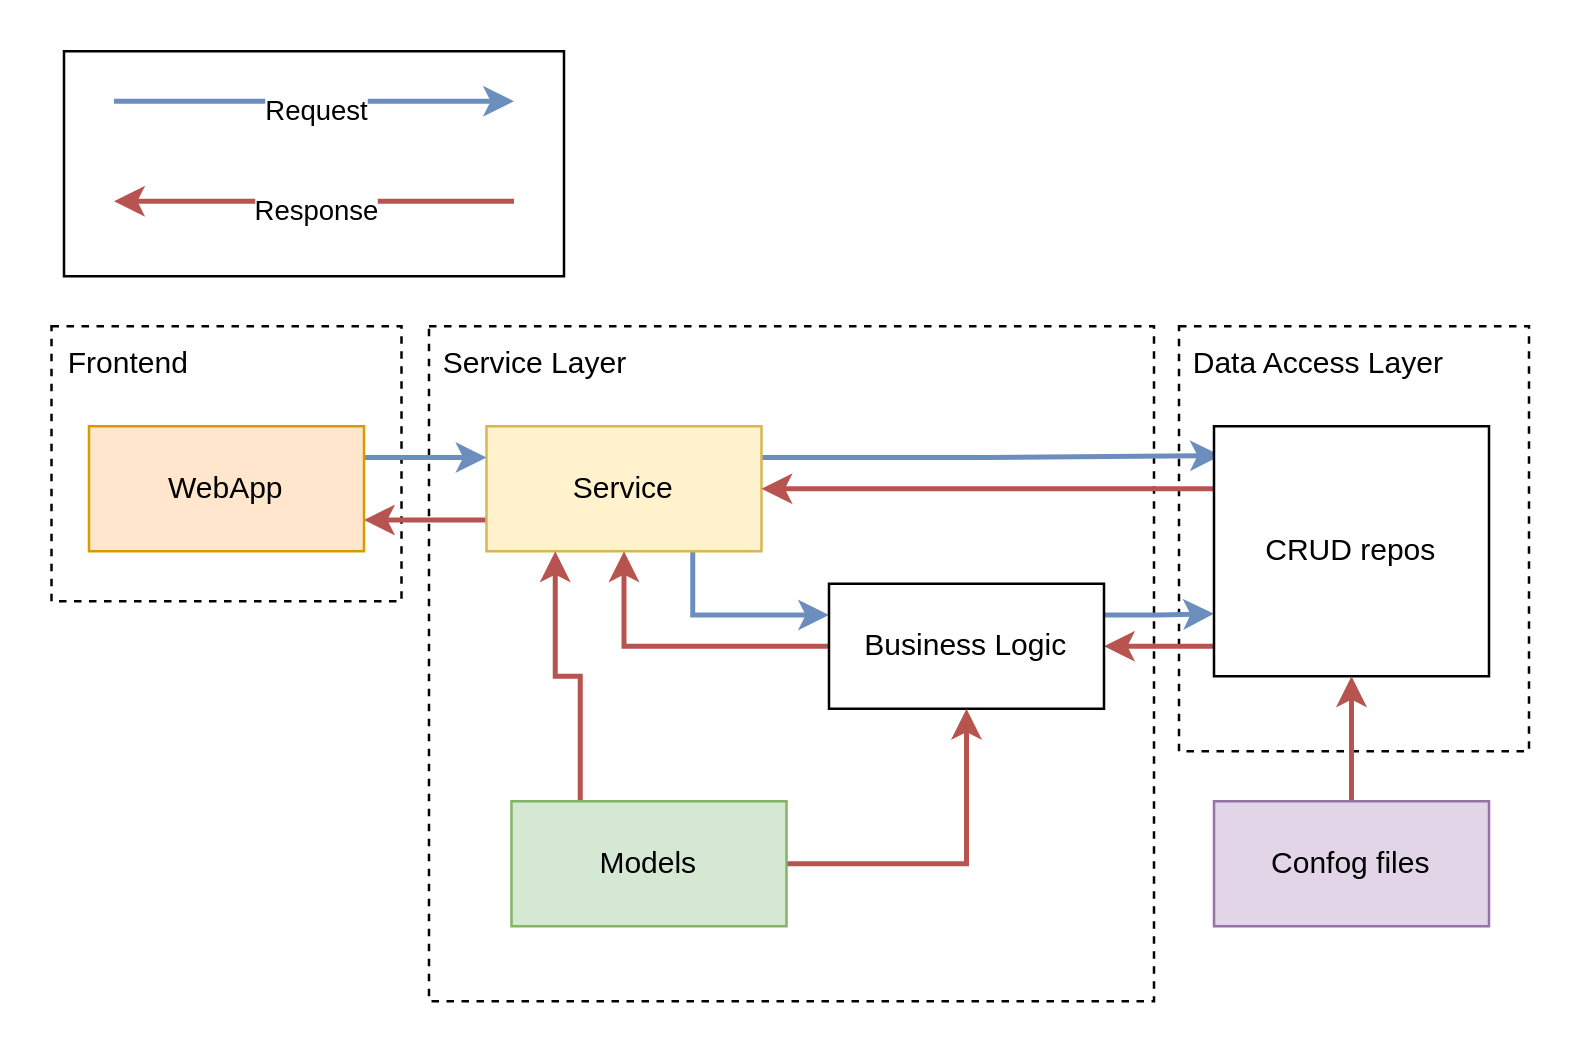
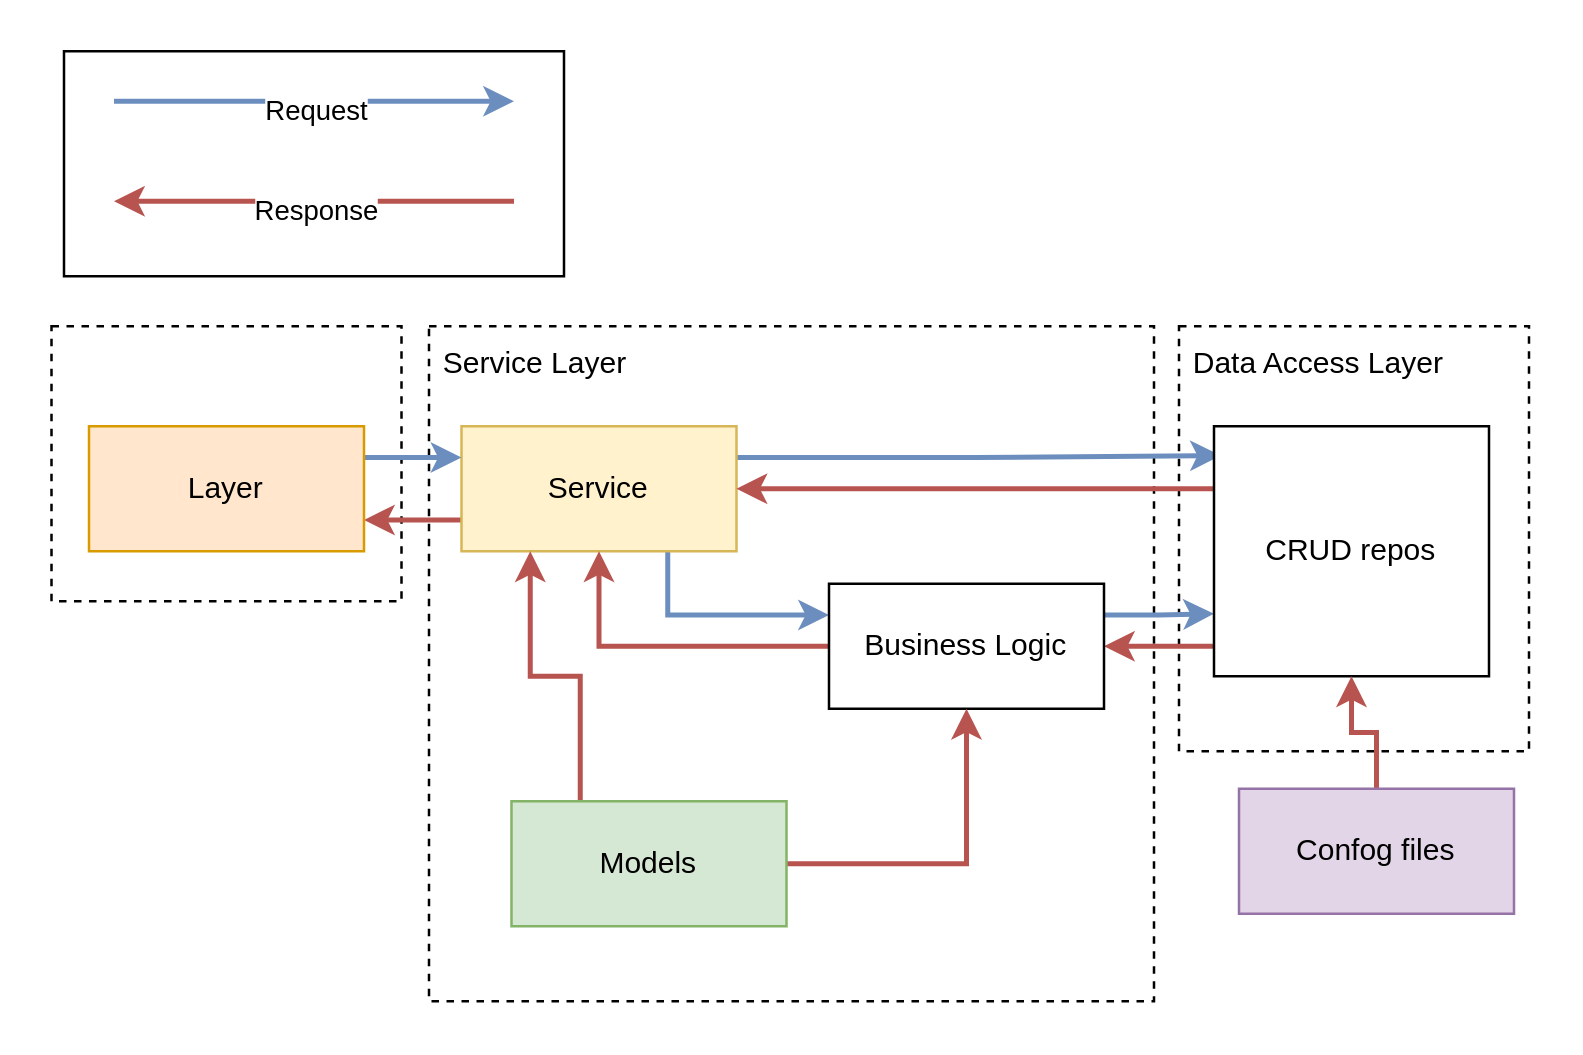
node "Frontend": removed
node "WebApp": label "WebApp" -> "Layer"
node "Service": moved (624, 489) -> (599, 489)
node "Confog files": moved (1351, 864) -> (1376, 851)
